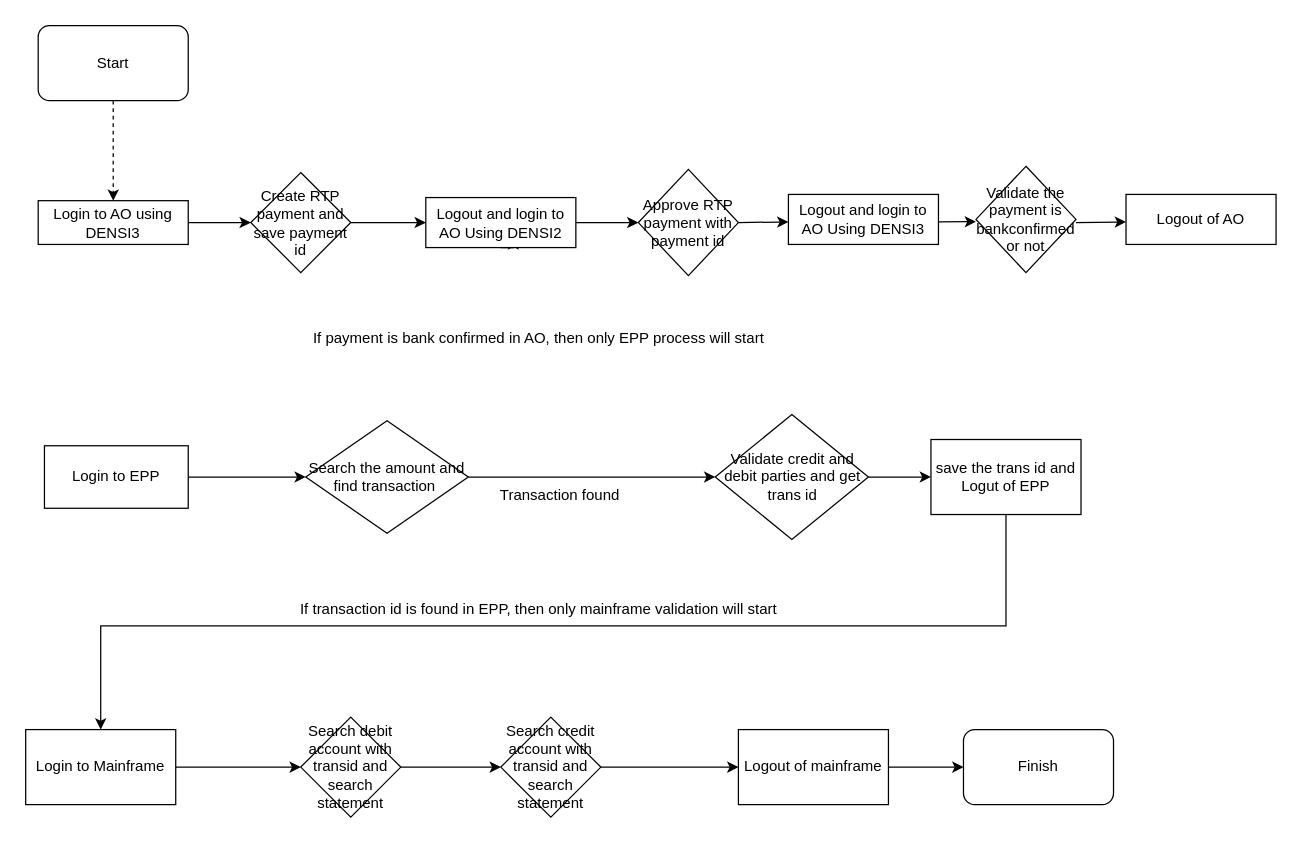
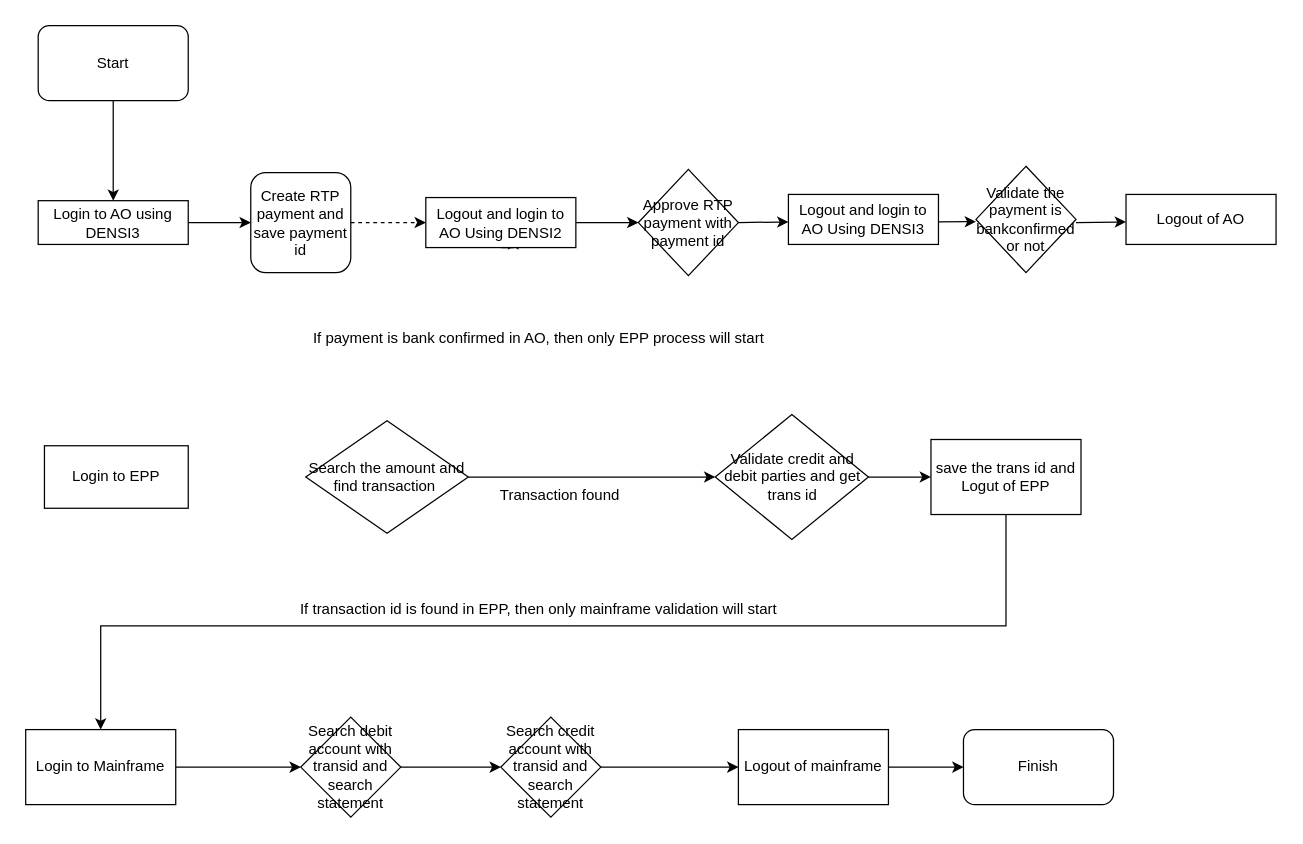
edge "Start" -> "Login to AO using DENSI3": style dashed -> solid
node "Create RTP payment and save payment id": shape diamond -> rounded rectangle
edge "Create RTP payment and save payment id" -> "Logout and login to AO Using DENSI2": style solid -> dashed
edge "Login to EPP" -> "Search the amount and find transaction": removed
